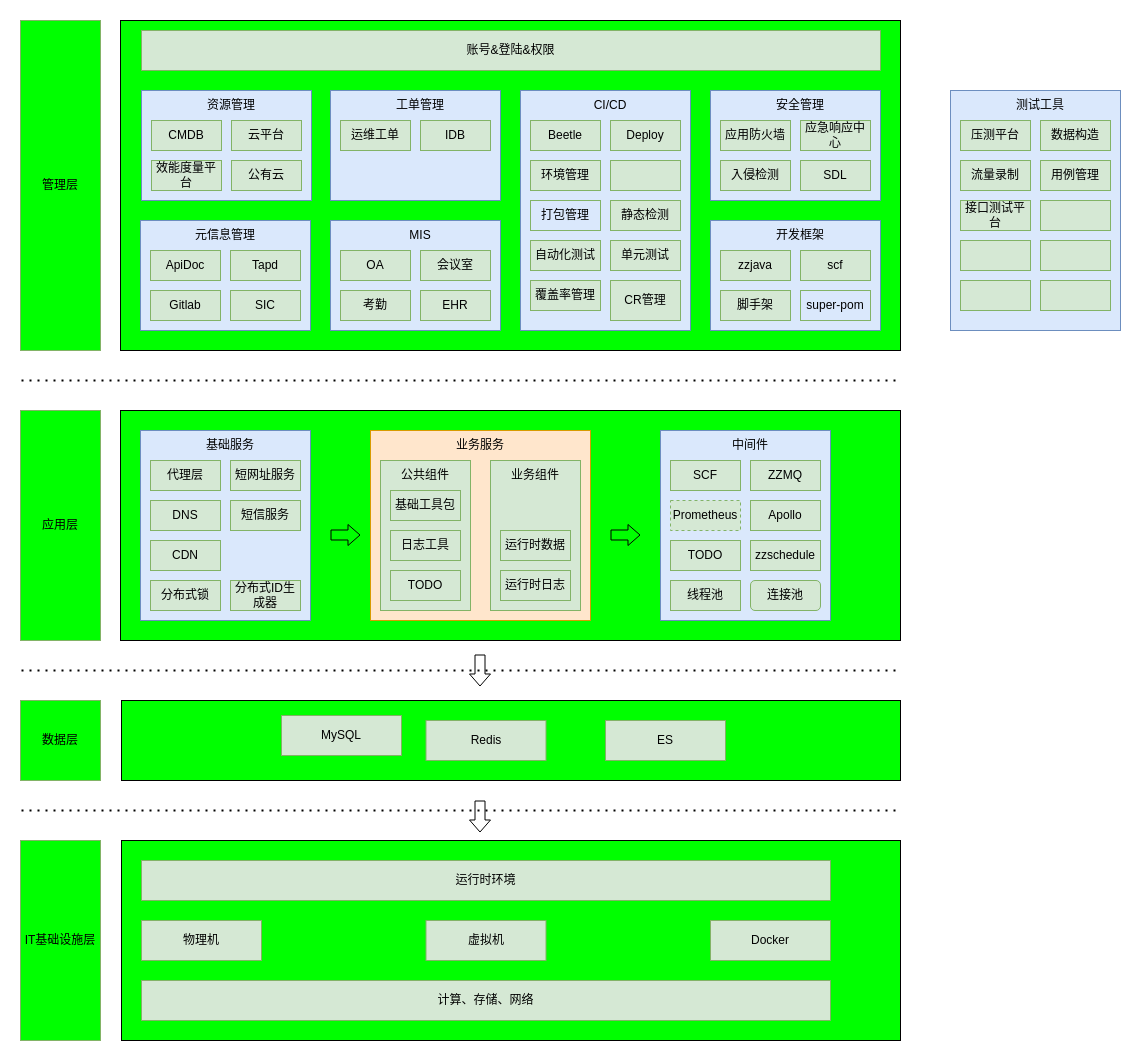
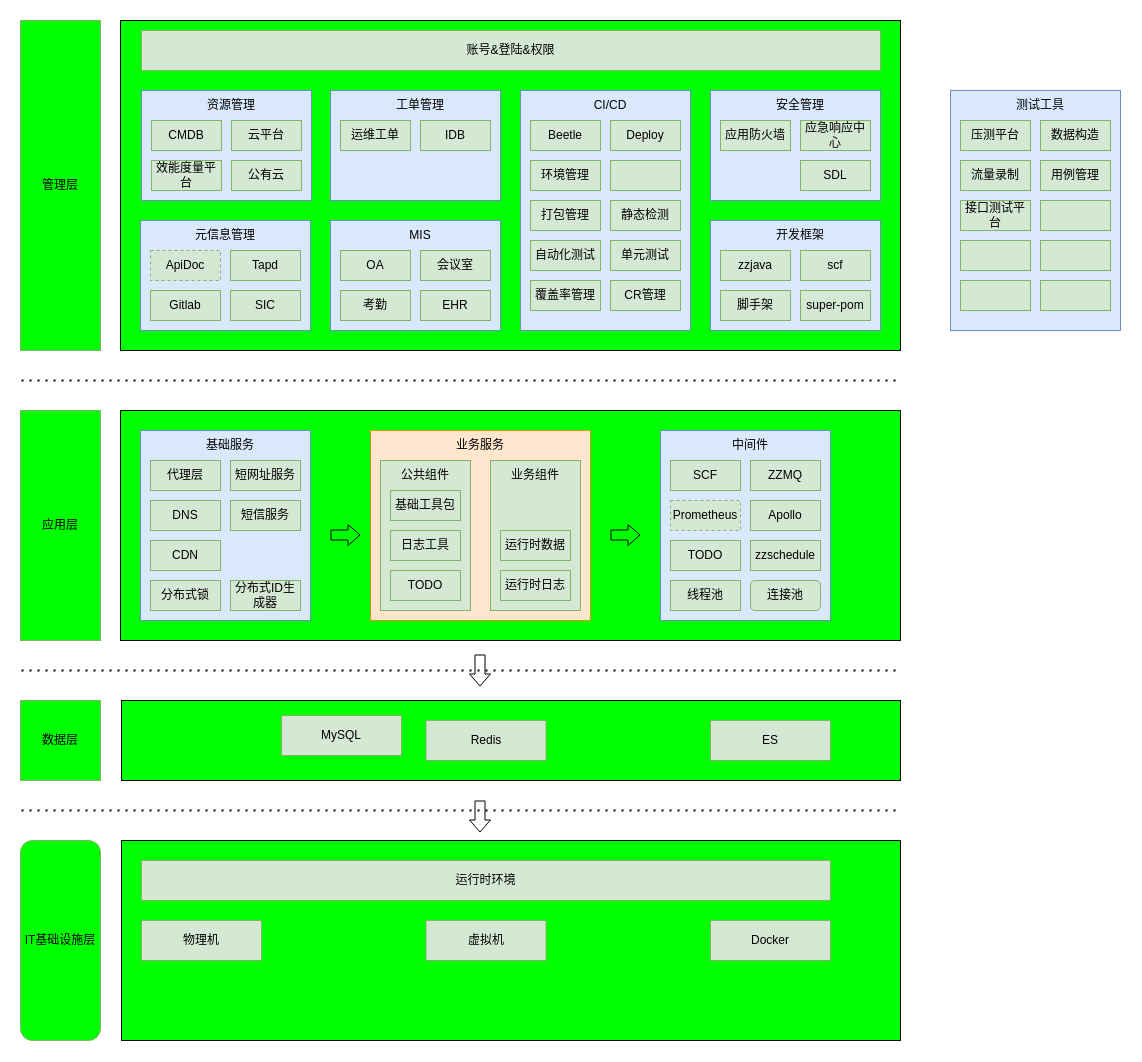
node "入侵检测": removed
node "打包管理": fillcolor #dae8fc -> #d5e8d4
node "ApiDoc": style solid -> dashed
node "CR管理": size 70x40 -> 70x30
node "super-pom": fillcolor #dae8fc -> #d5e8d4
node "ES": moved (666, 741) -> (771, 741)
node "IT基础设施层": shape rectangle -> rounded rectangle
node "计算、存储、网络": removed
